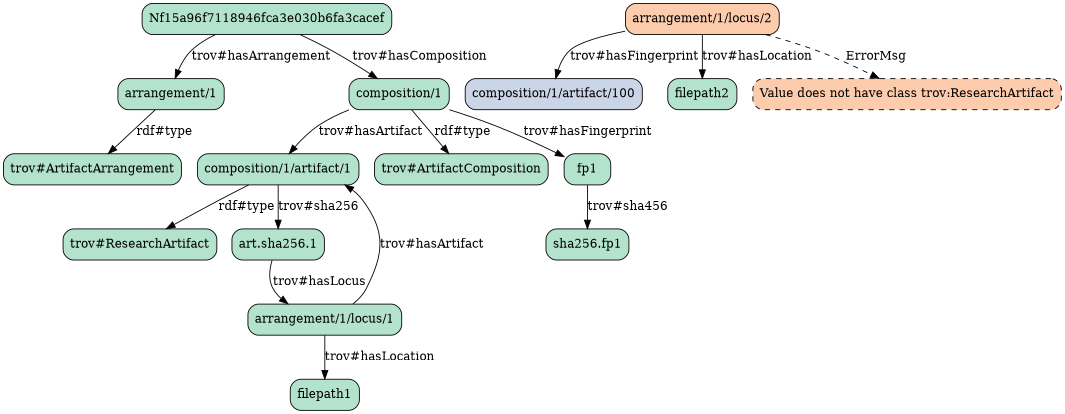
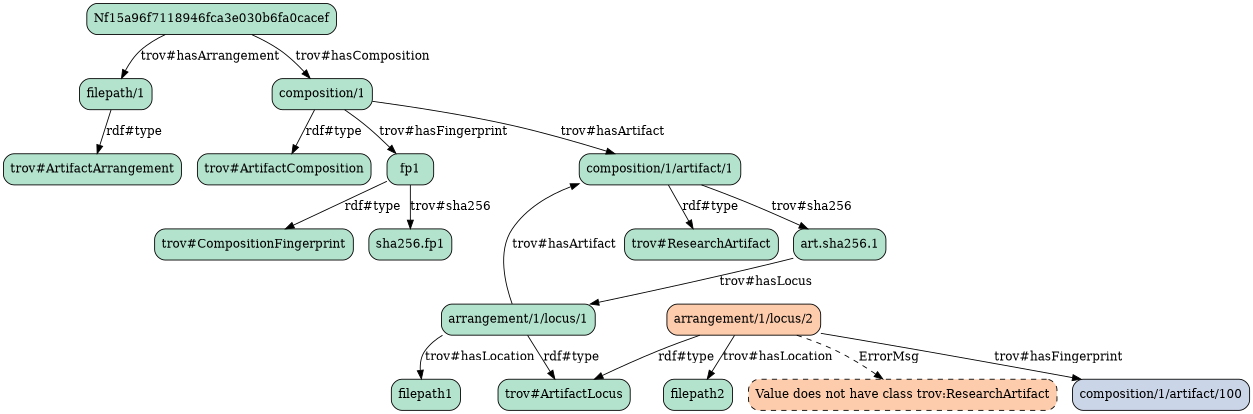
node "Nf15a96f7118946fca3e030b6fa3cacef": label "Nf15a96f7118946fca3e030b6fa3cacef" -> "Nf15a96f7118946fca3e030b6fa0cacef"
node "arrangement/1": label "arrangement/1" -> "filepath/1"
edge "fp1" -> "sha256.fp1": label "trov#sha456" -> "trov#sha256"
node "trov#CompositionFingerprint": added
node "trov#ArtifactLocus": added
